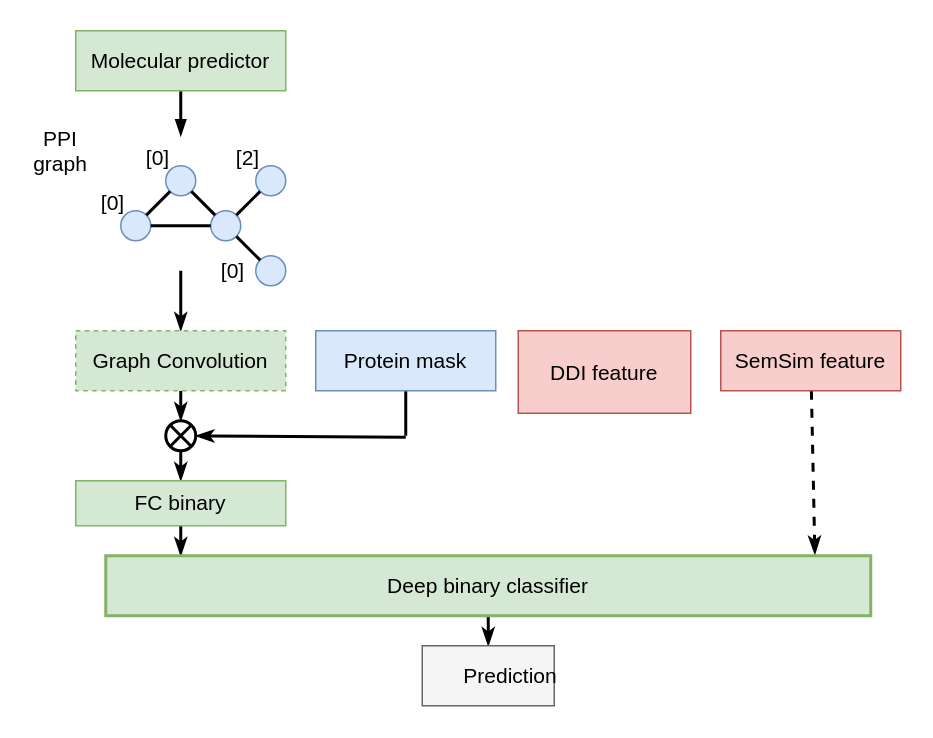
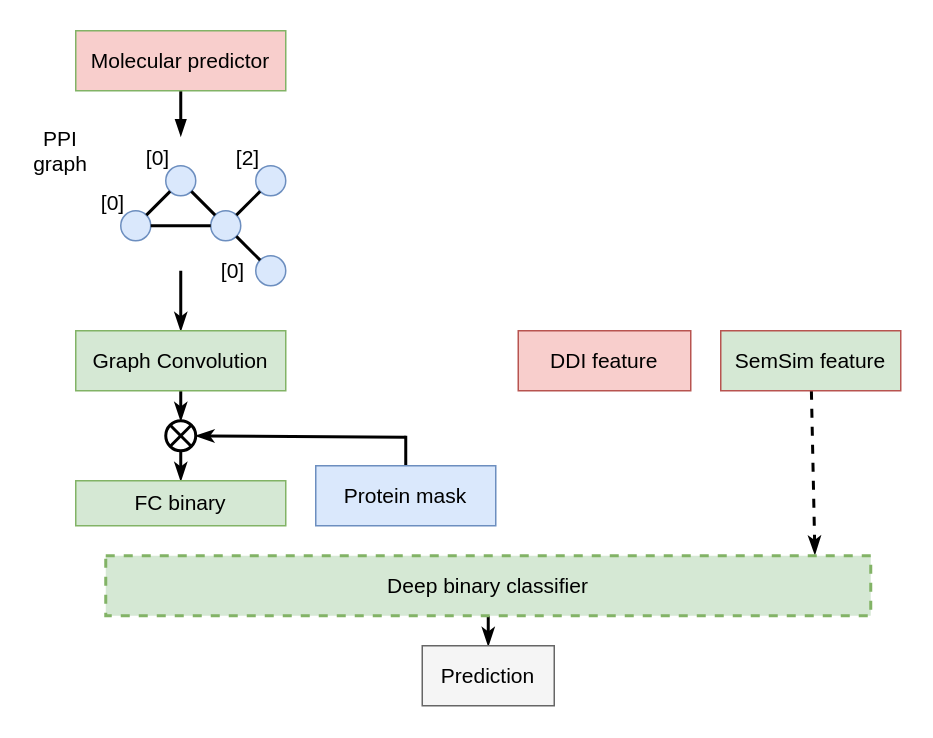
node "Molecular predictor": fillcolor #d5e8d4 -> #f8cecc
node "Graph Convolution": style dashed -> solid
node "Protein mask": moved (406, 361) -> (406, 496)
node "SemSim feature": fillcolor #f8cecc -> #d5e8d4
node "DDI feature": size 173x83 -> 173x60
edge "FC binary" -> "Deep binary classifier": removed
node "Deep binary classifier": style solid -> dashed
node "Prediction": moved (511, 676) -> (488, 676)
